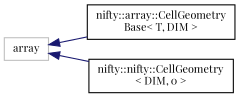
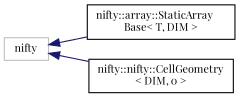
node "nifty::array::CellGeometry Base< T, DIM >": label "nifty::array::CellGeometry Base< T, DIM >" -> "nifty::array::StaticArray Base< T, DIM >"
node "array": label "array" -> "nifty"
